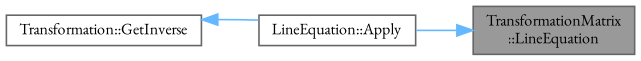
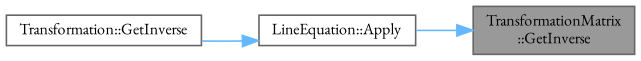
edge "LineEquation::Apply" -> "Transformation::GetInverse": reversed
node "TransformationMatrix ::LineEquation": label "TransformationMatrix ::LineEquation" -> "TransformationMatrix ::GetInverse"
